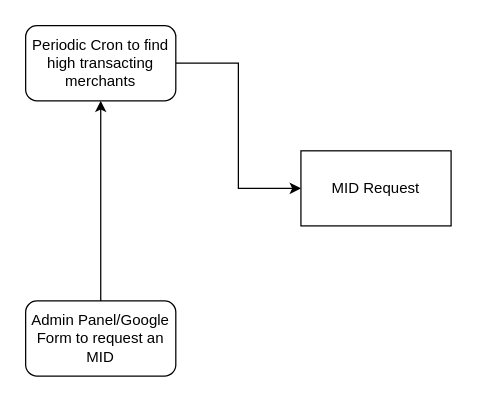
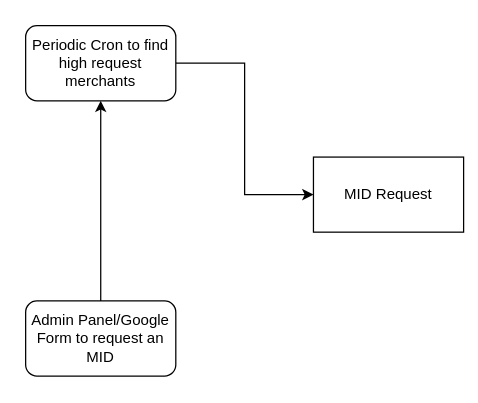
node "Periodic Cron to find high transacting merchants": label "Periodic Cron to find high transacting merchants" -> "Periodic Cron to find high request merchants"
node "MID Request": moved (376, 188) -> (388, 194)
